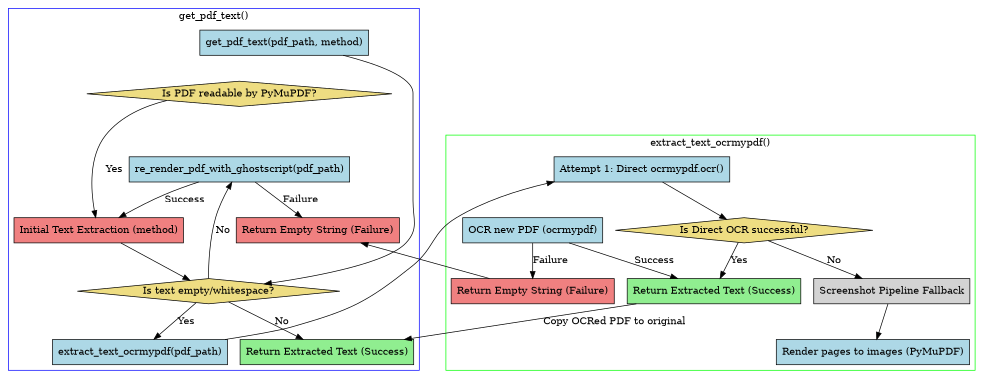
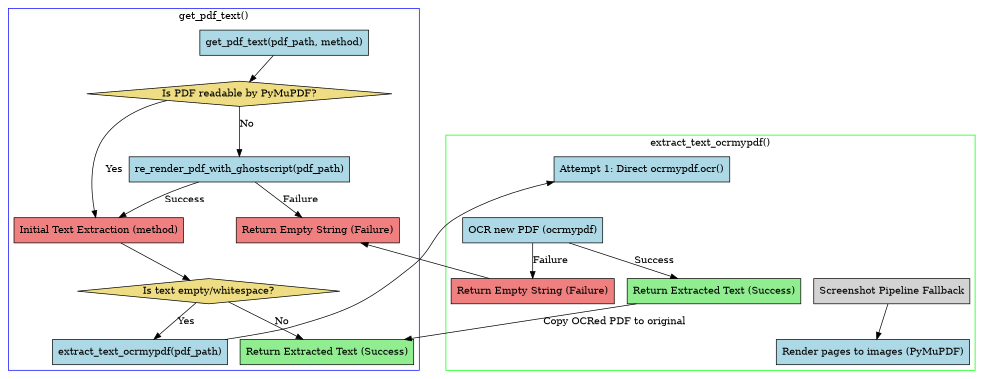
edge "get_pdf_text(pdf_path, method)" -> "Is text empty/whitespace?": now "get_pdf_text(pdf_path, method)" -> "Is PDF readable by PyMuPDF?"
node "Is Direct OCR successful?": removed
edge "Is text empty/whitespace?" -> "re_render_pdf_with_ghostscript(pdf_path)": now "Is PDF readable by PyMuPDF?" -> "re_render_pdf_with_ghostscript(pdf_path)"
